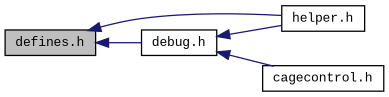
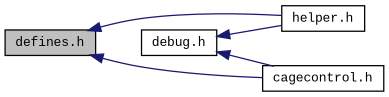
edge "debug.h" -> "defines.h": now "cagecontrol.h" -> "defines.h"
